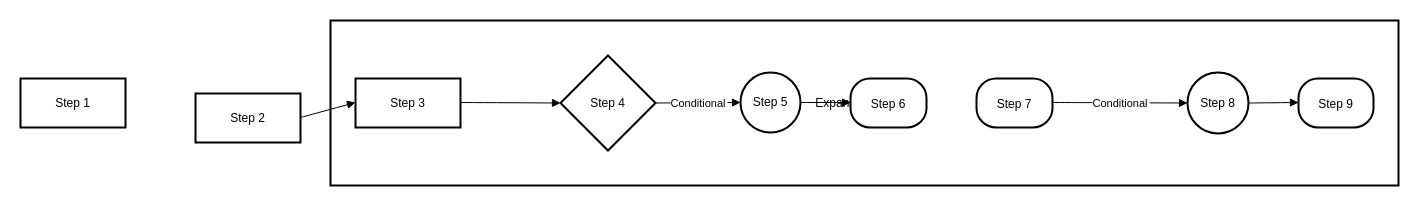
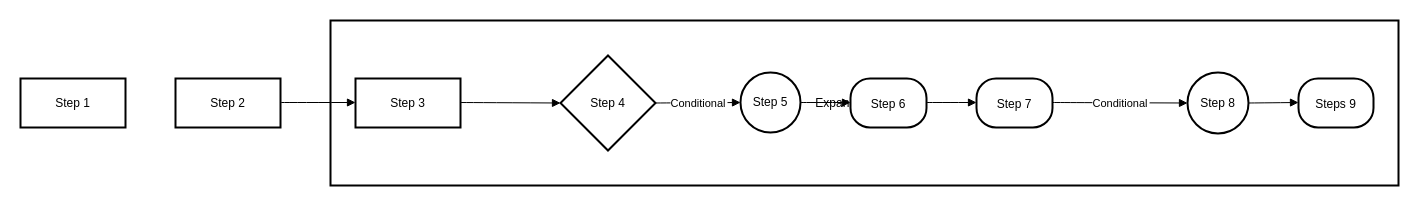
edge "Step 6" -> "Step 7": added
node "Step 9": label "Step 9" -> "Steps 9"
node "Step 2": moved (248, 118) -> (228, 103)
